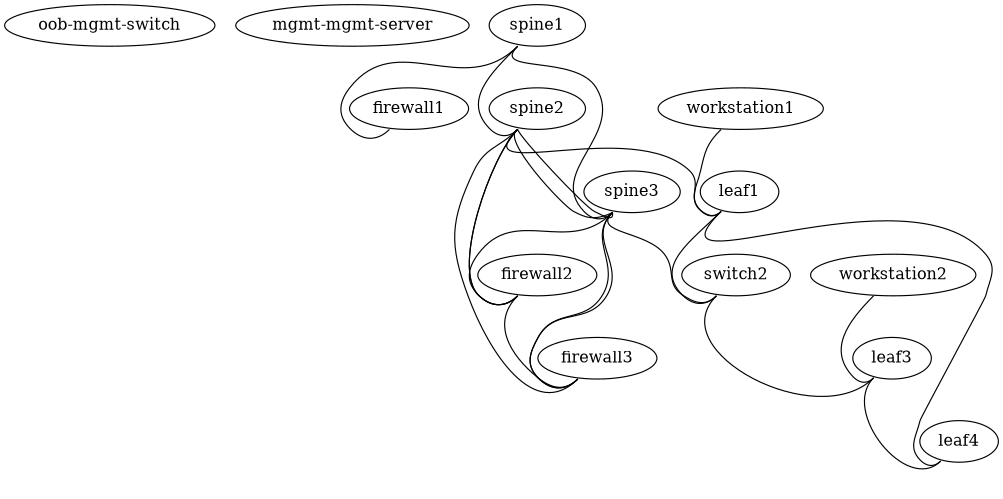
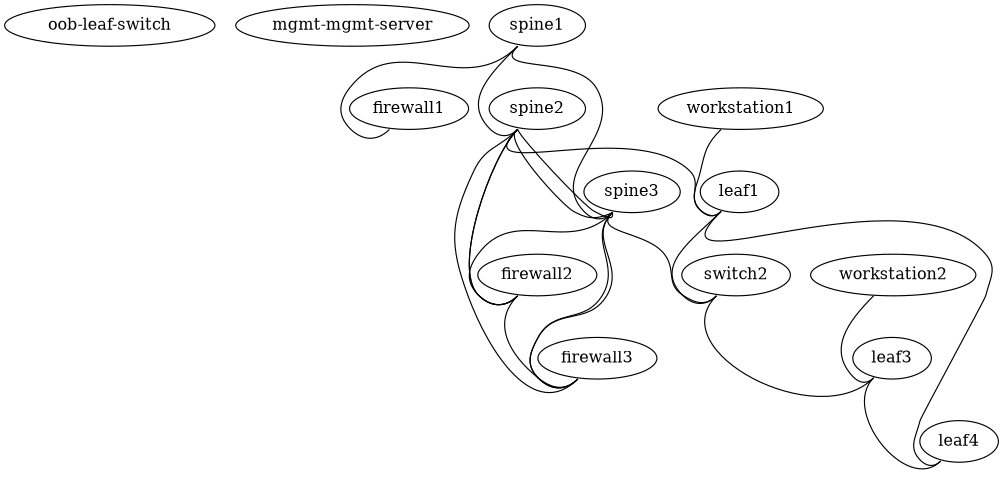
node "oob-mgmt-switch": label "oob-mgmt-switch" -> "oob-leaf-switch"
